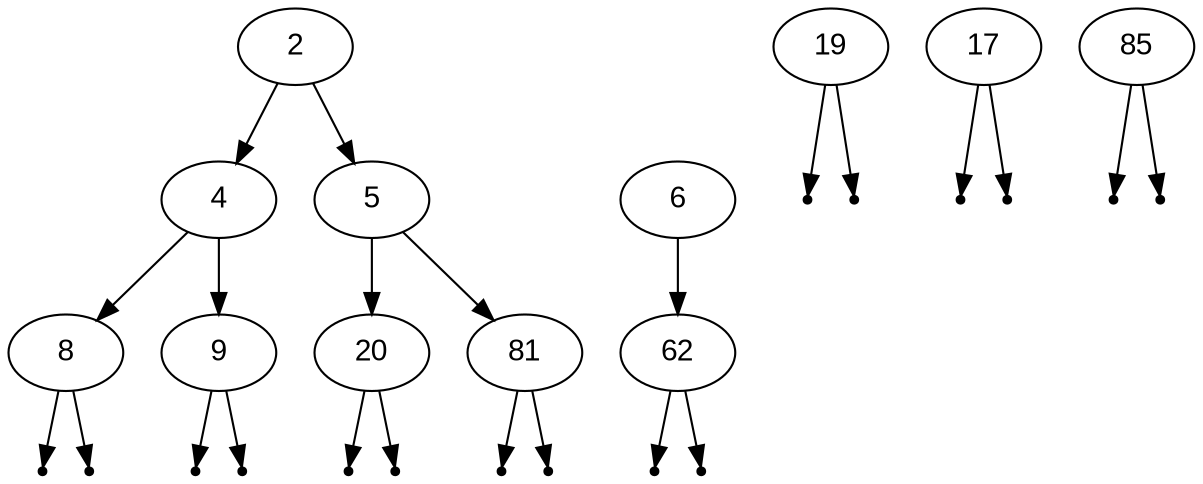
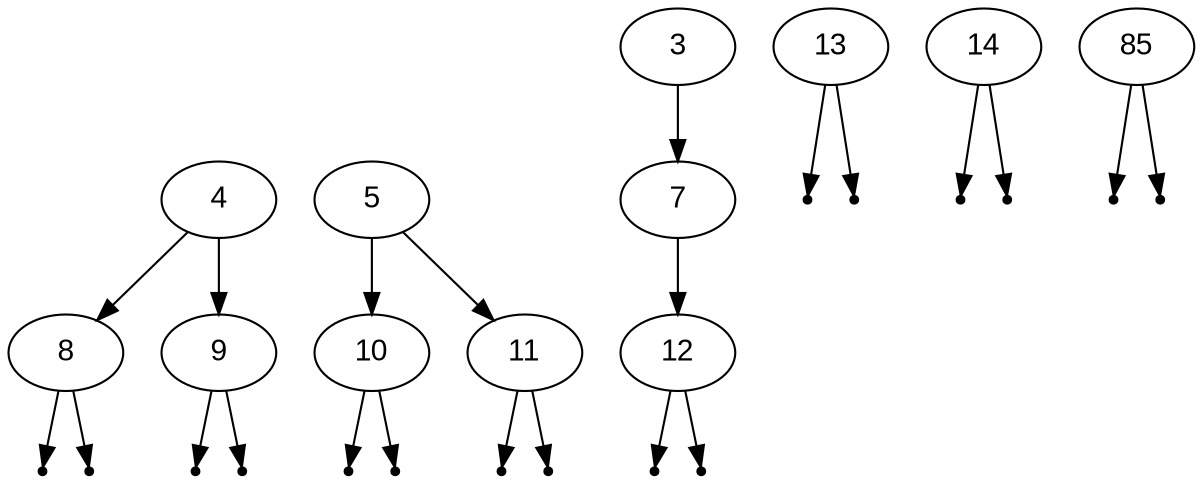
node "2": removed
node "3": added
node "19": label "19" -> "13"
node "17": label "17" -> "14"
node "6": label "6" -> "7"
node "20": label "20" -> "10"
node "81": label "81" -> "11"
node "62": label "62" -> "12"
